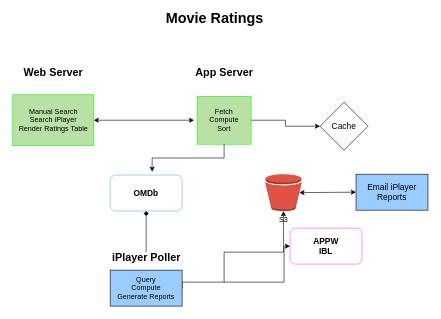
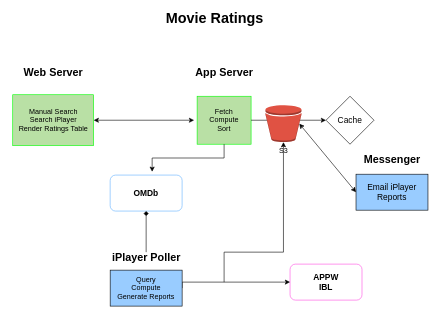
node "Cache": moved (344, 126) -> (350, 120)
node "Messenger": added
node "S3": moved (284, 193) -> (284, 124)
node "APPW IBL": moved (326, 246) -> (326, 282)
